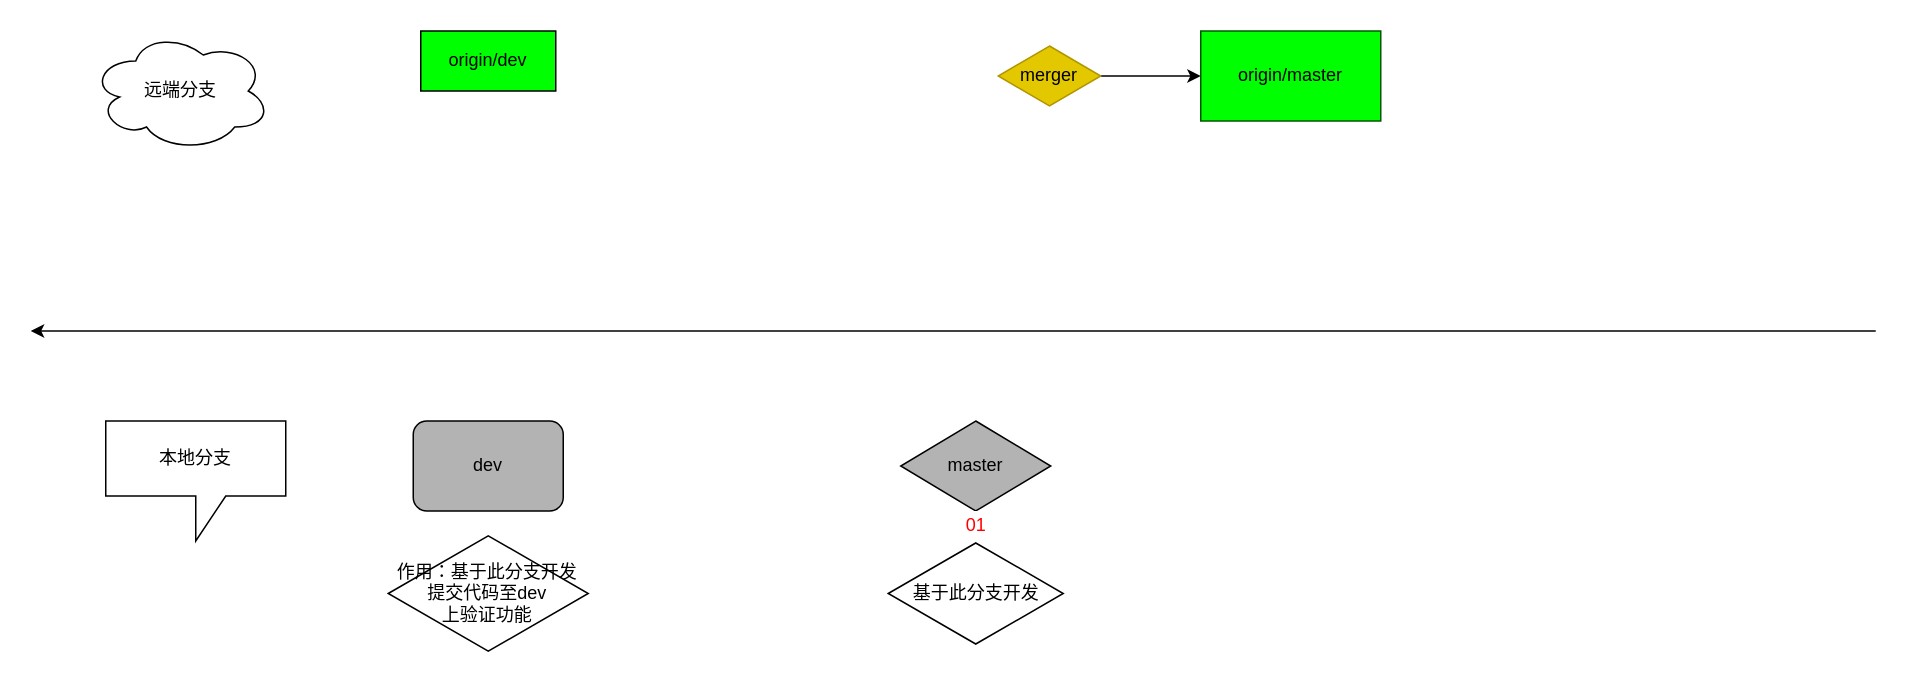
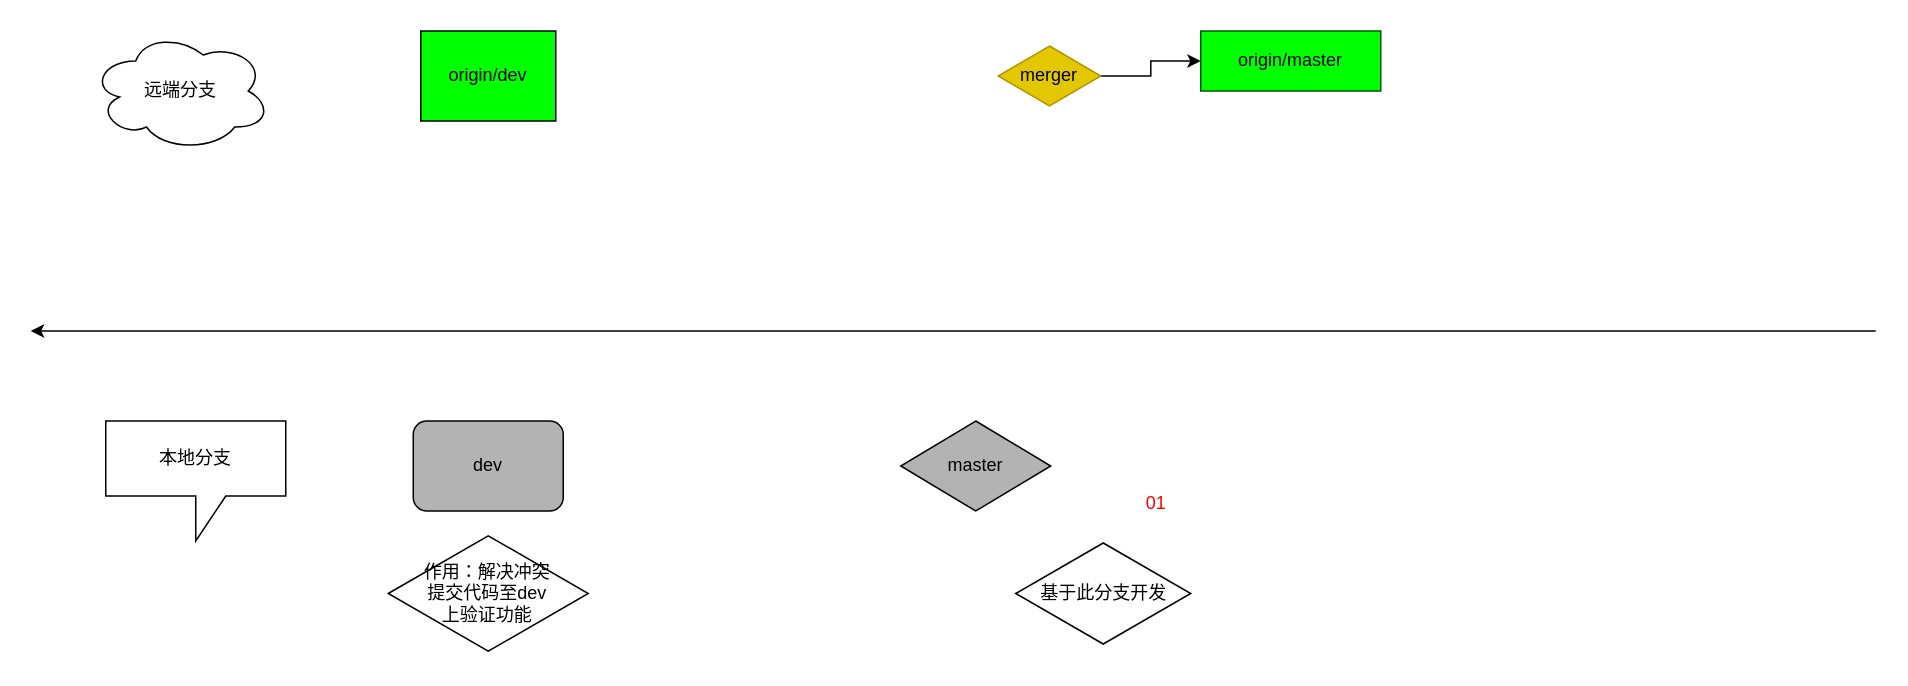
node "origin/dev": size 135x60 -> 135x90
node "origin/master": size 180x90 -> 180x60
node "01": moved (976, 526) -> (1156, 503)
node "作用：基于此分支开发 提交代码至dev 上验证功能": label "作用：基于此分支开发 提交代码至dev 上验证功能" -> "作用：解决冲突 提交代码至dev 上验证功能"
node "基于此分支开发": moved (976, 593) -> (1103, 593)
